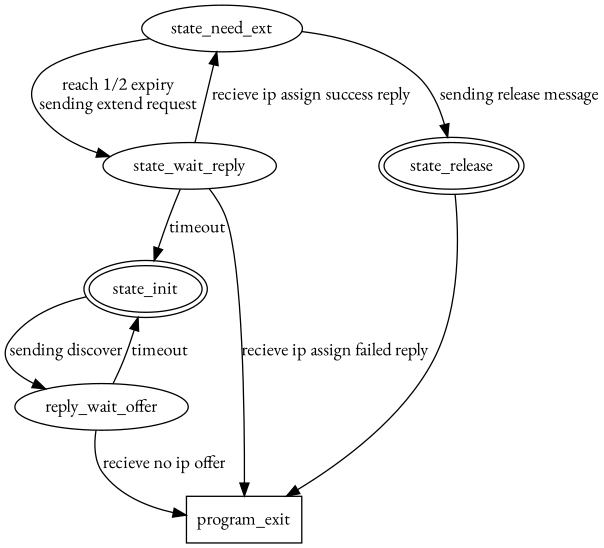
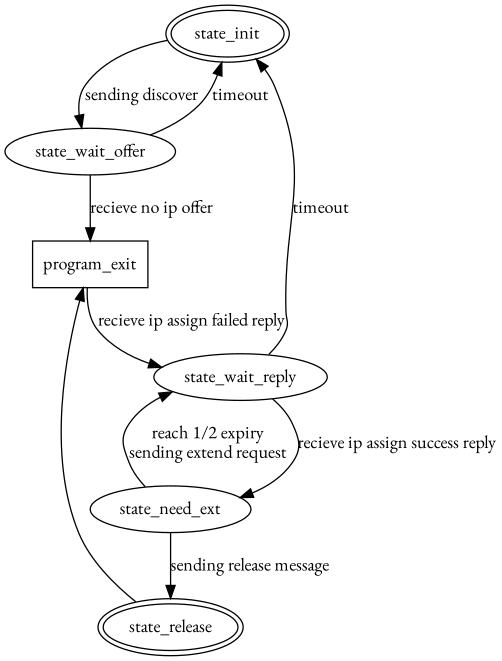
edge "state_wait_reply" -> "program_exit": reversed
node "reply_wait_offer": label "reply_wait_offer" -> "state_wait_offer"
